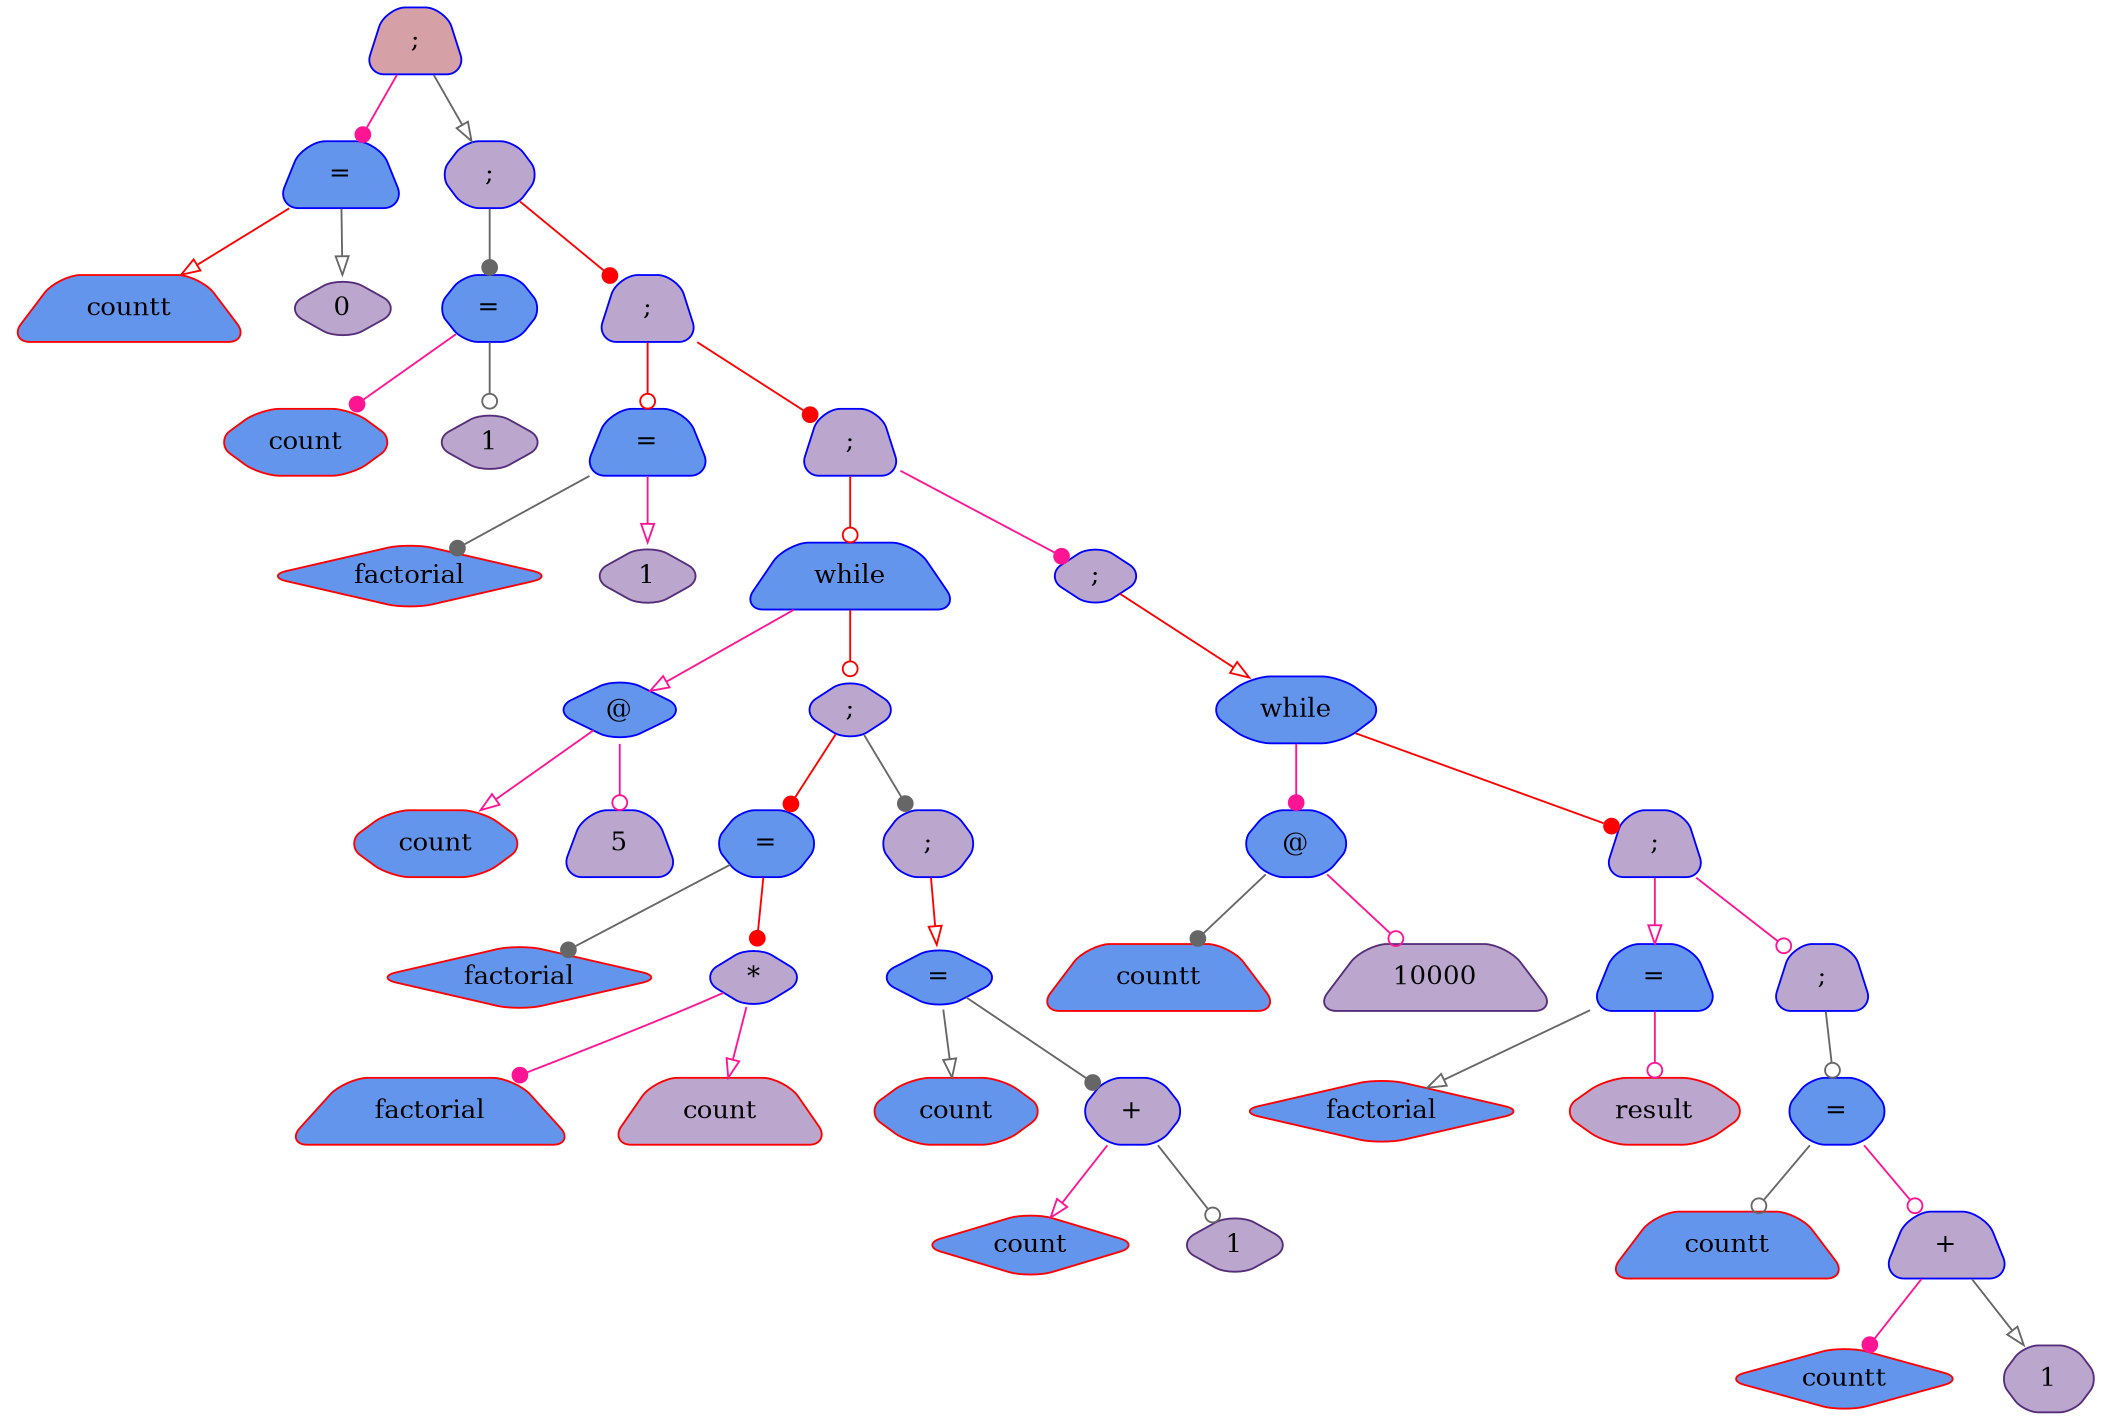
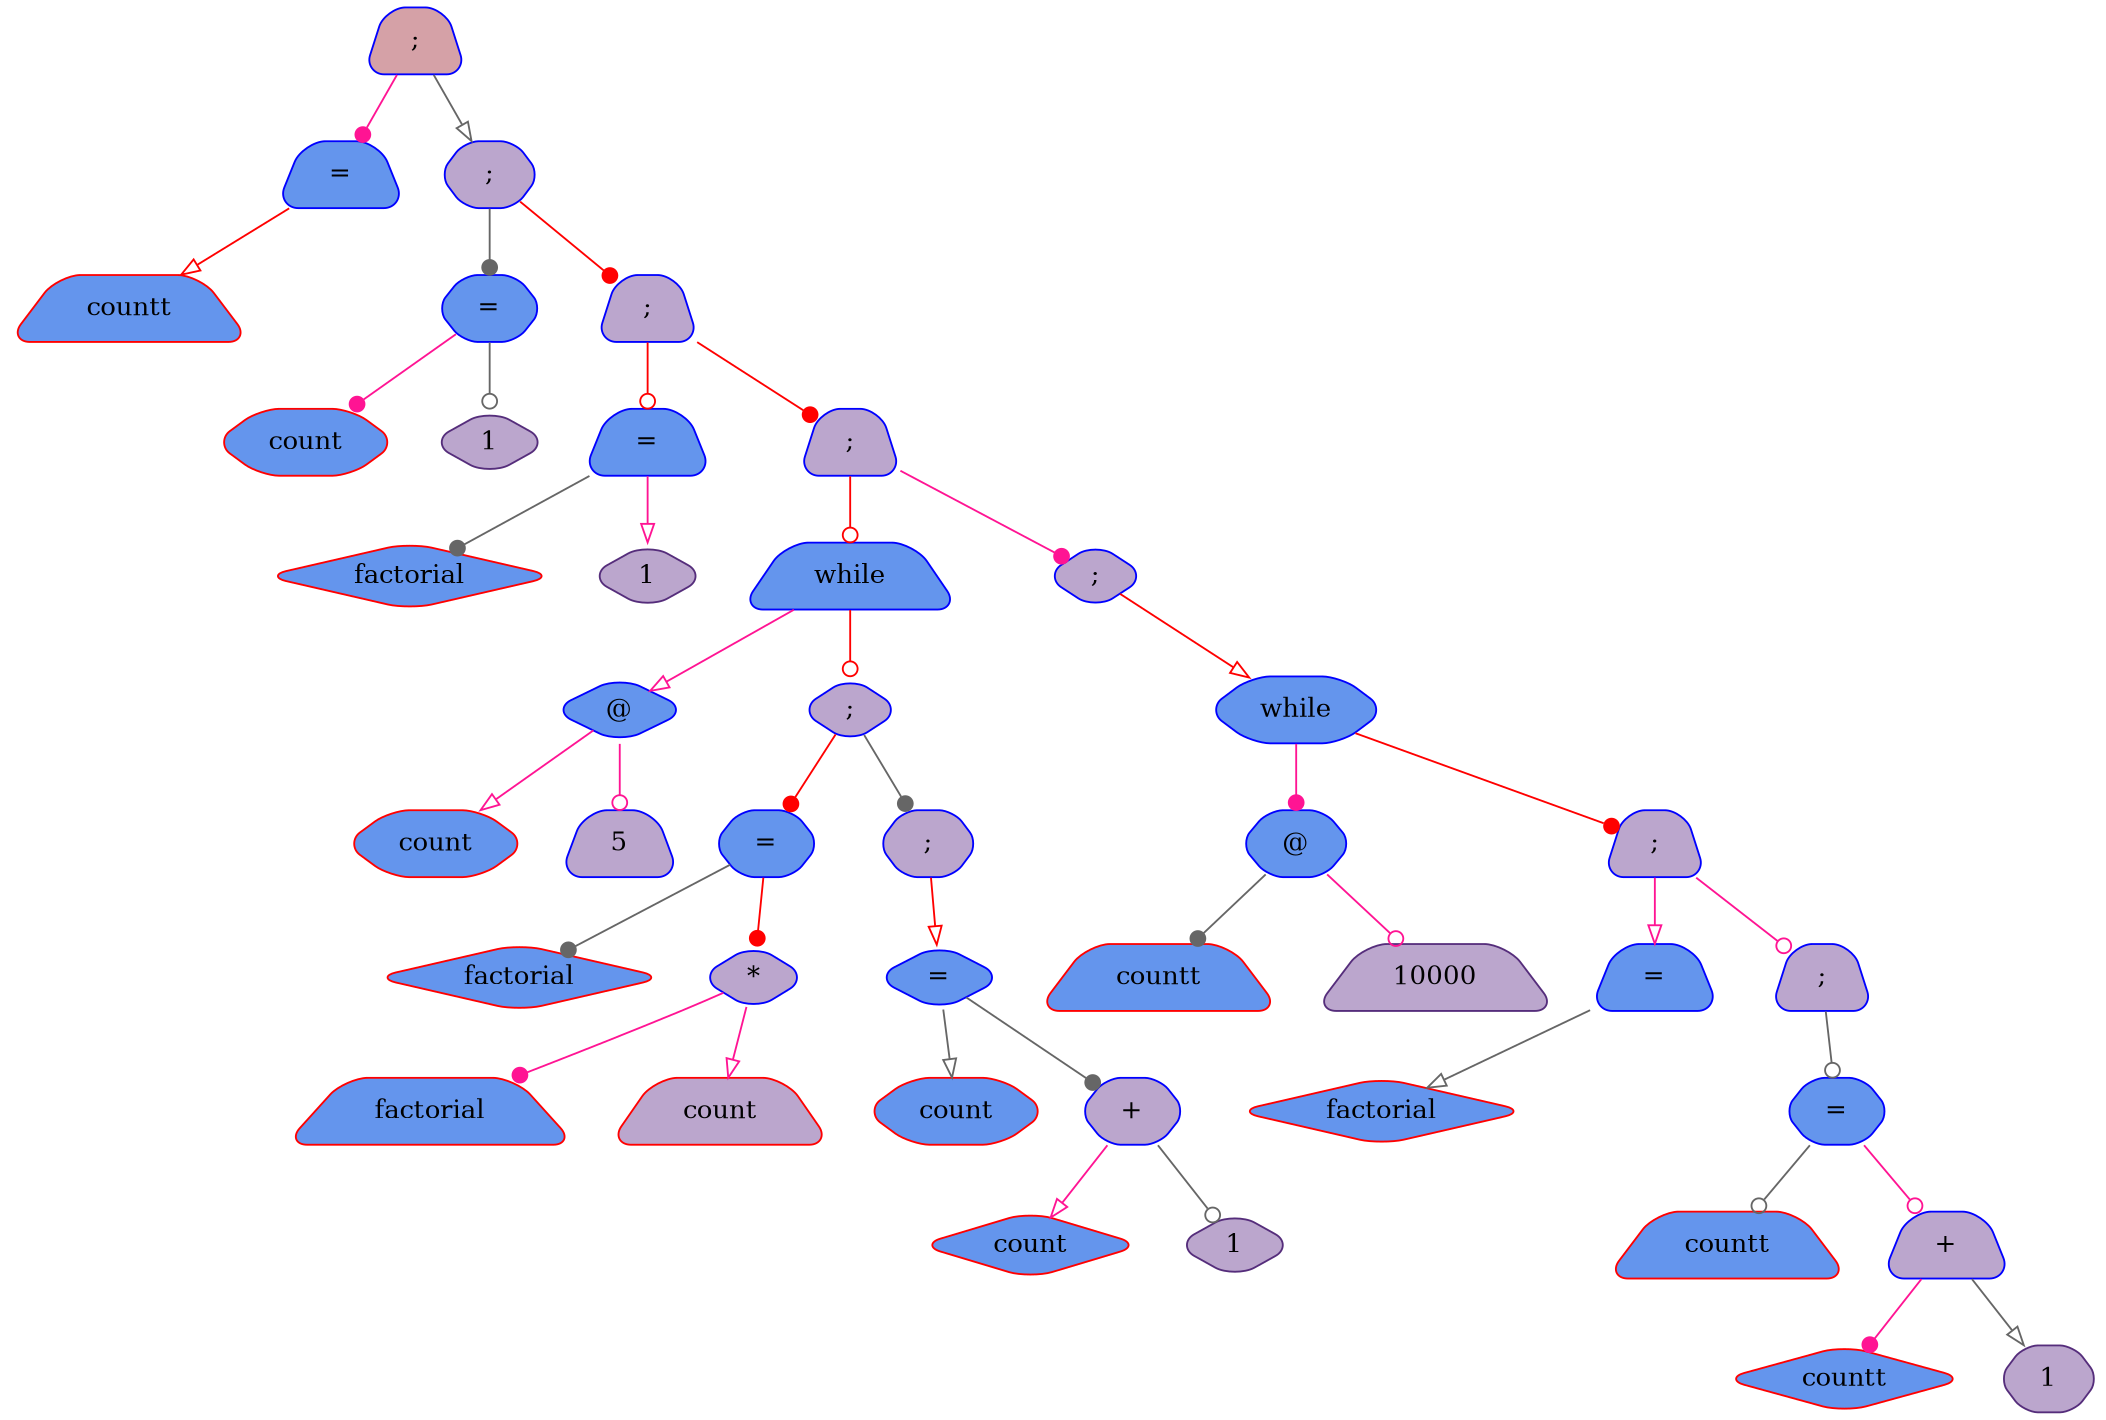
node "0": removed
node "result": removed
